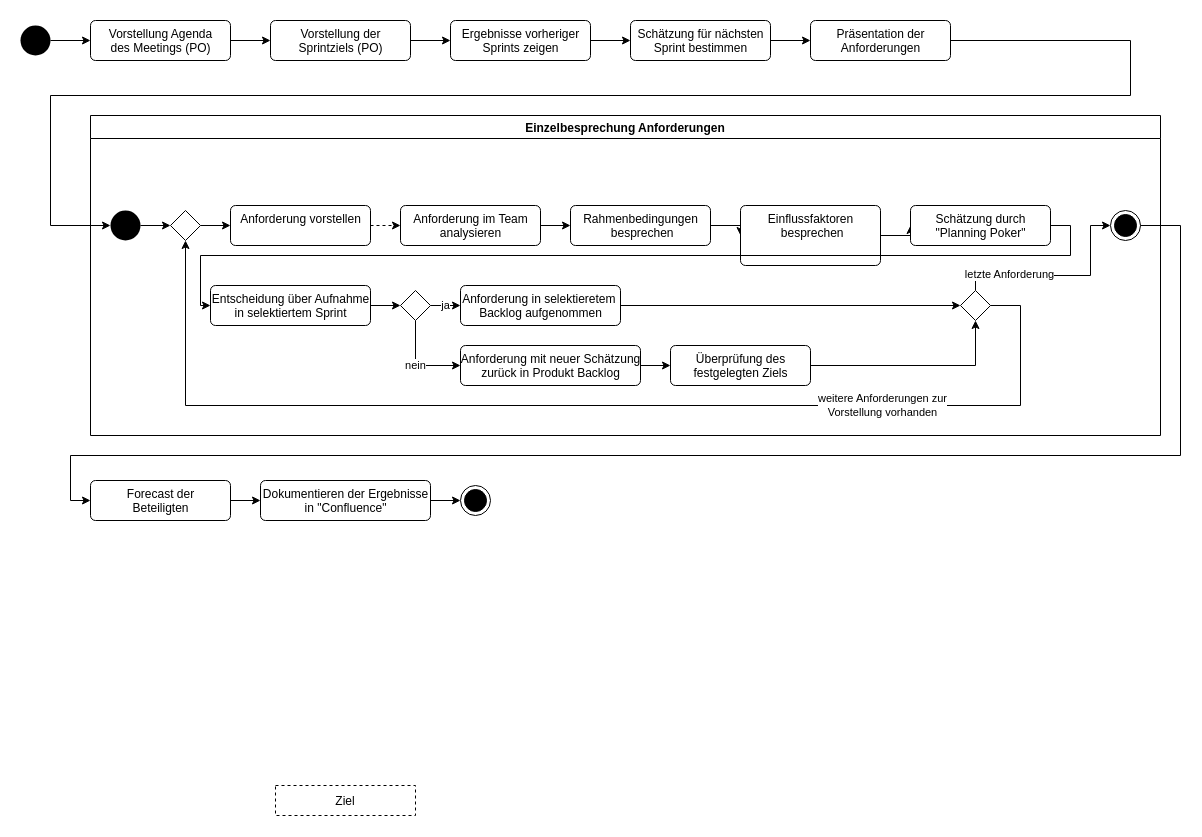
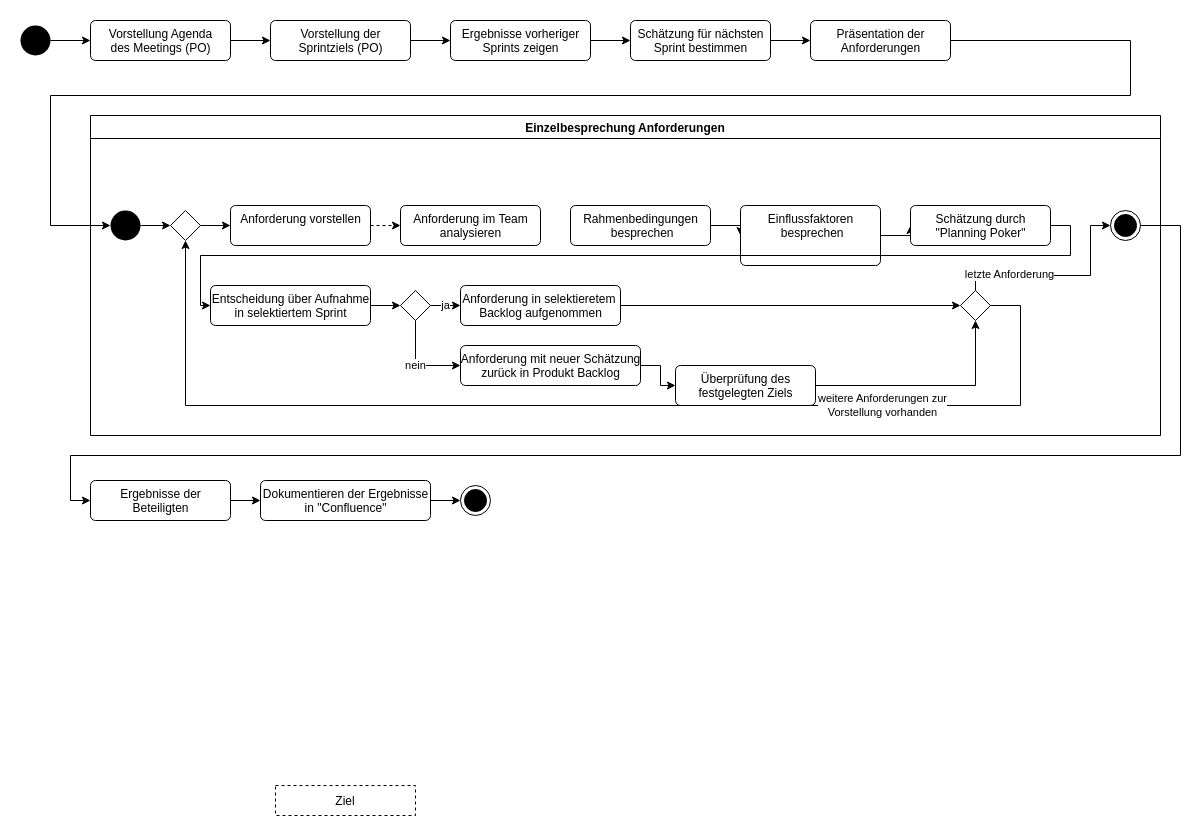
edge "Anforderung im Team analysieren" -> "Rahmenbedingungen besprechen": removed
node "Überprüfung des festgelegten Ziels": moved (741, 366) -> (746, 386)
node "Forecast der Beteiligten": label "Forecast der Beteiligten" -> "Ergebnisse der Beteiligten"
